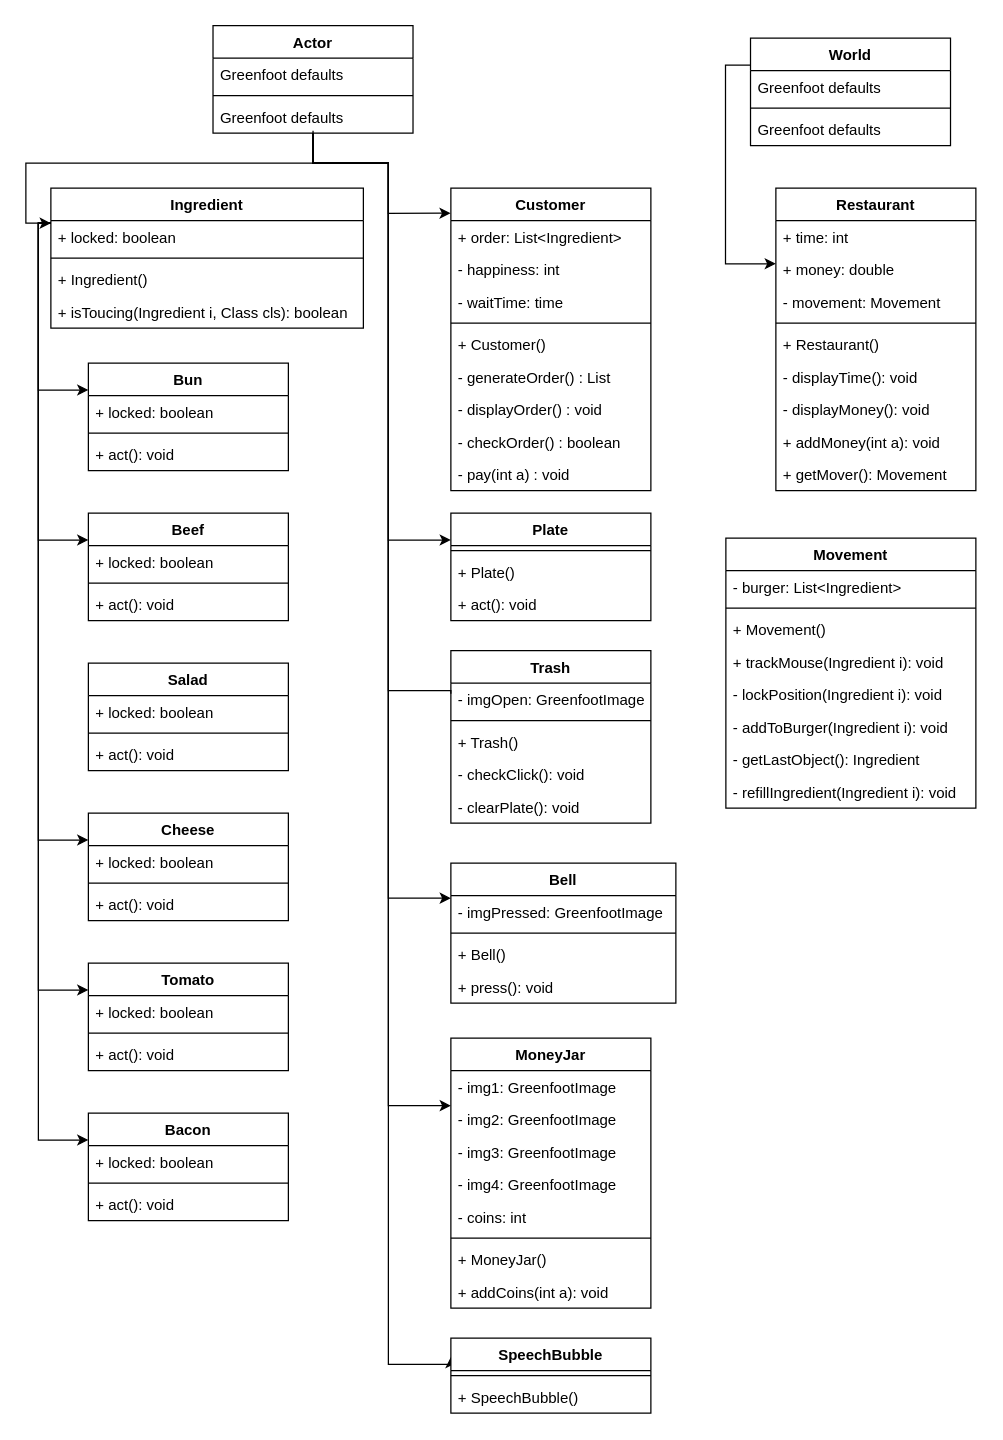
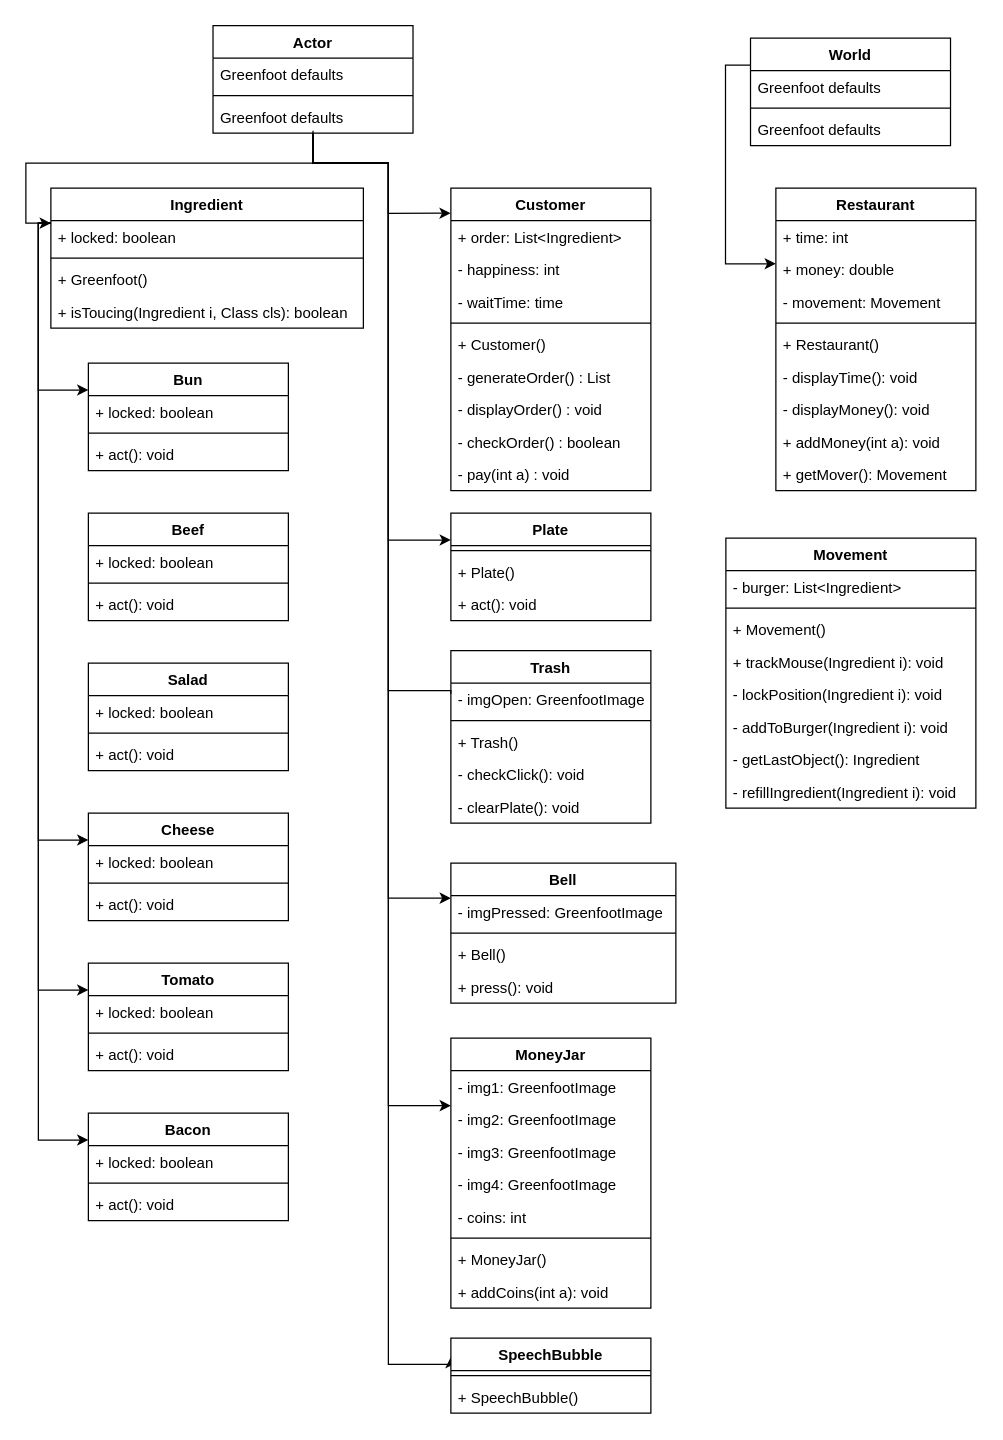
node "+ Ingredient()": label "+ Ingredient()" -> "+ Greenfoot()"
edge "Ingredient" -> "Beef": removed
